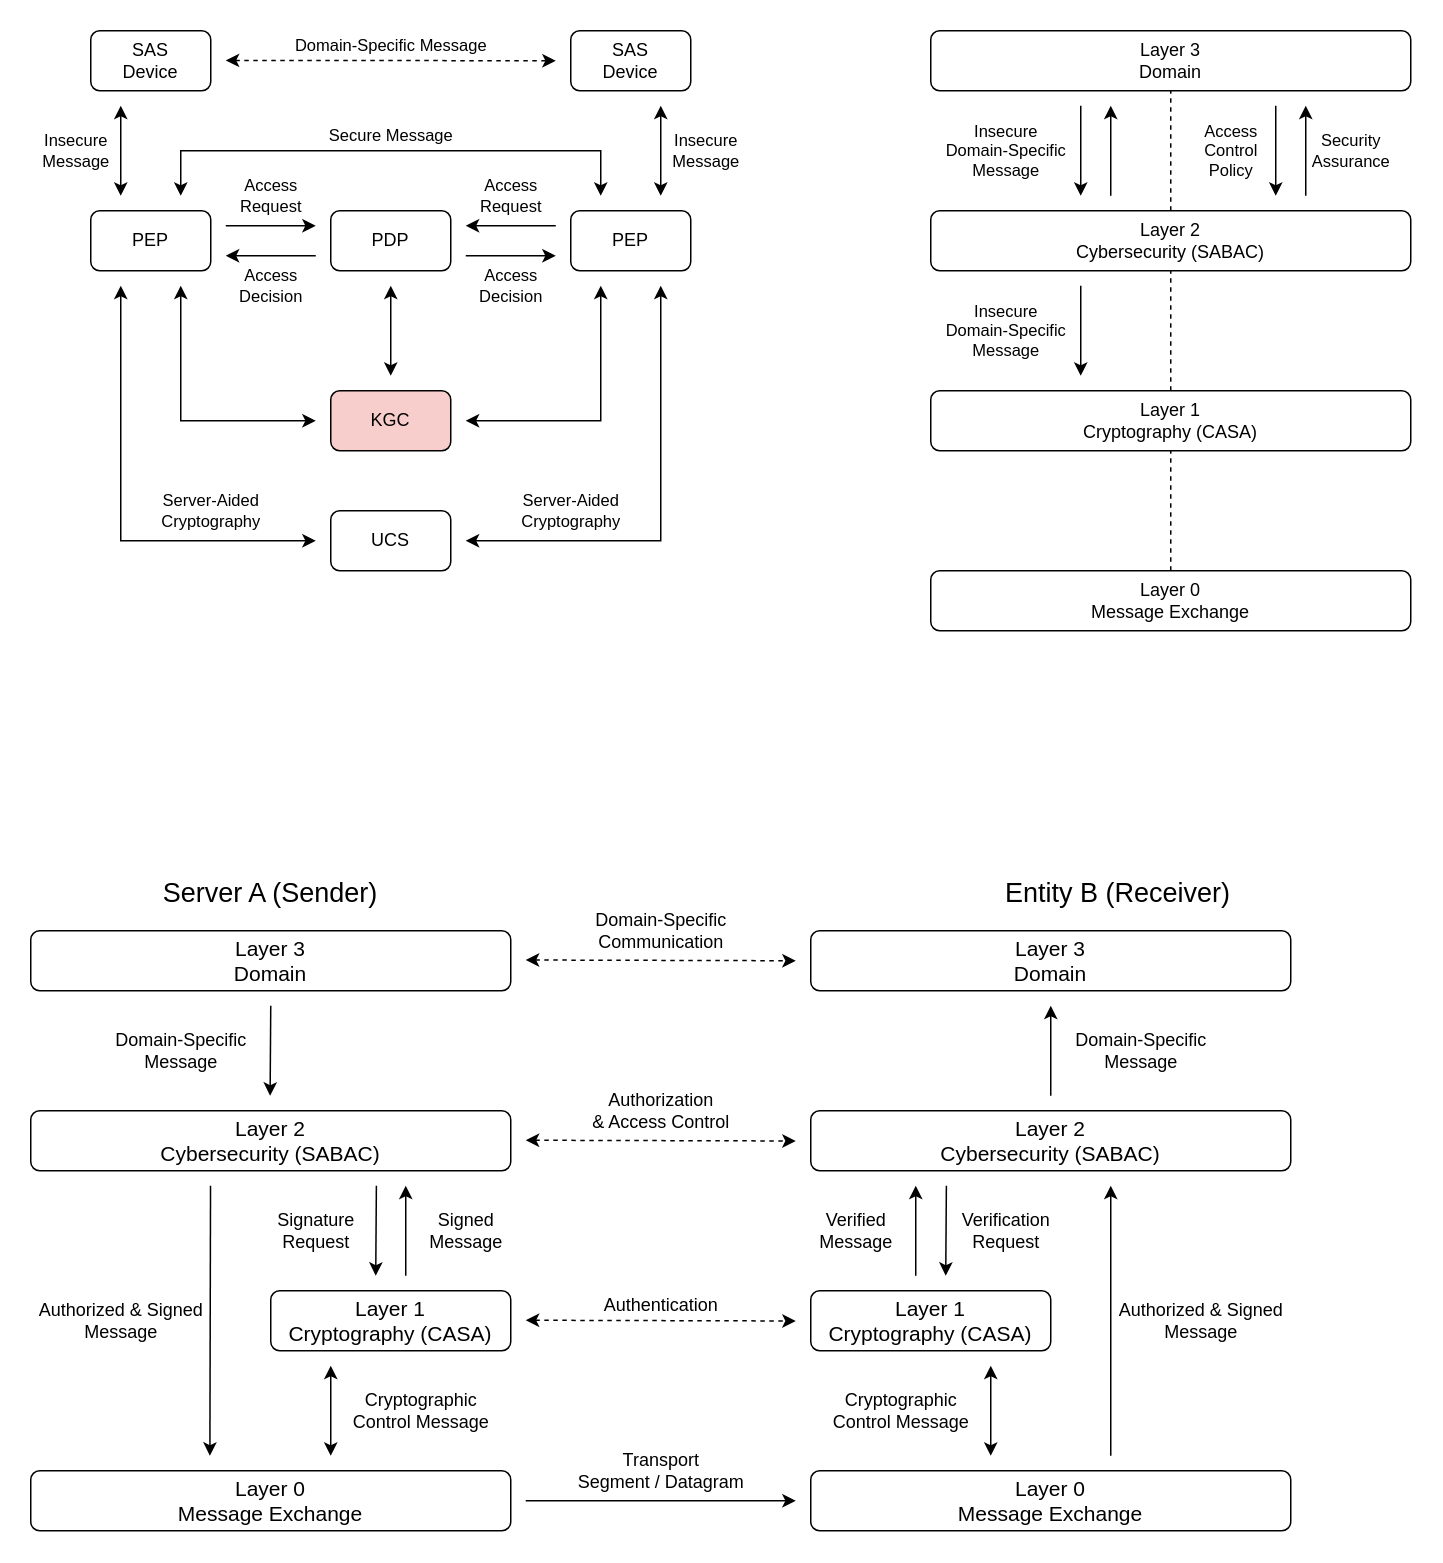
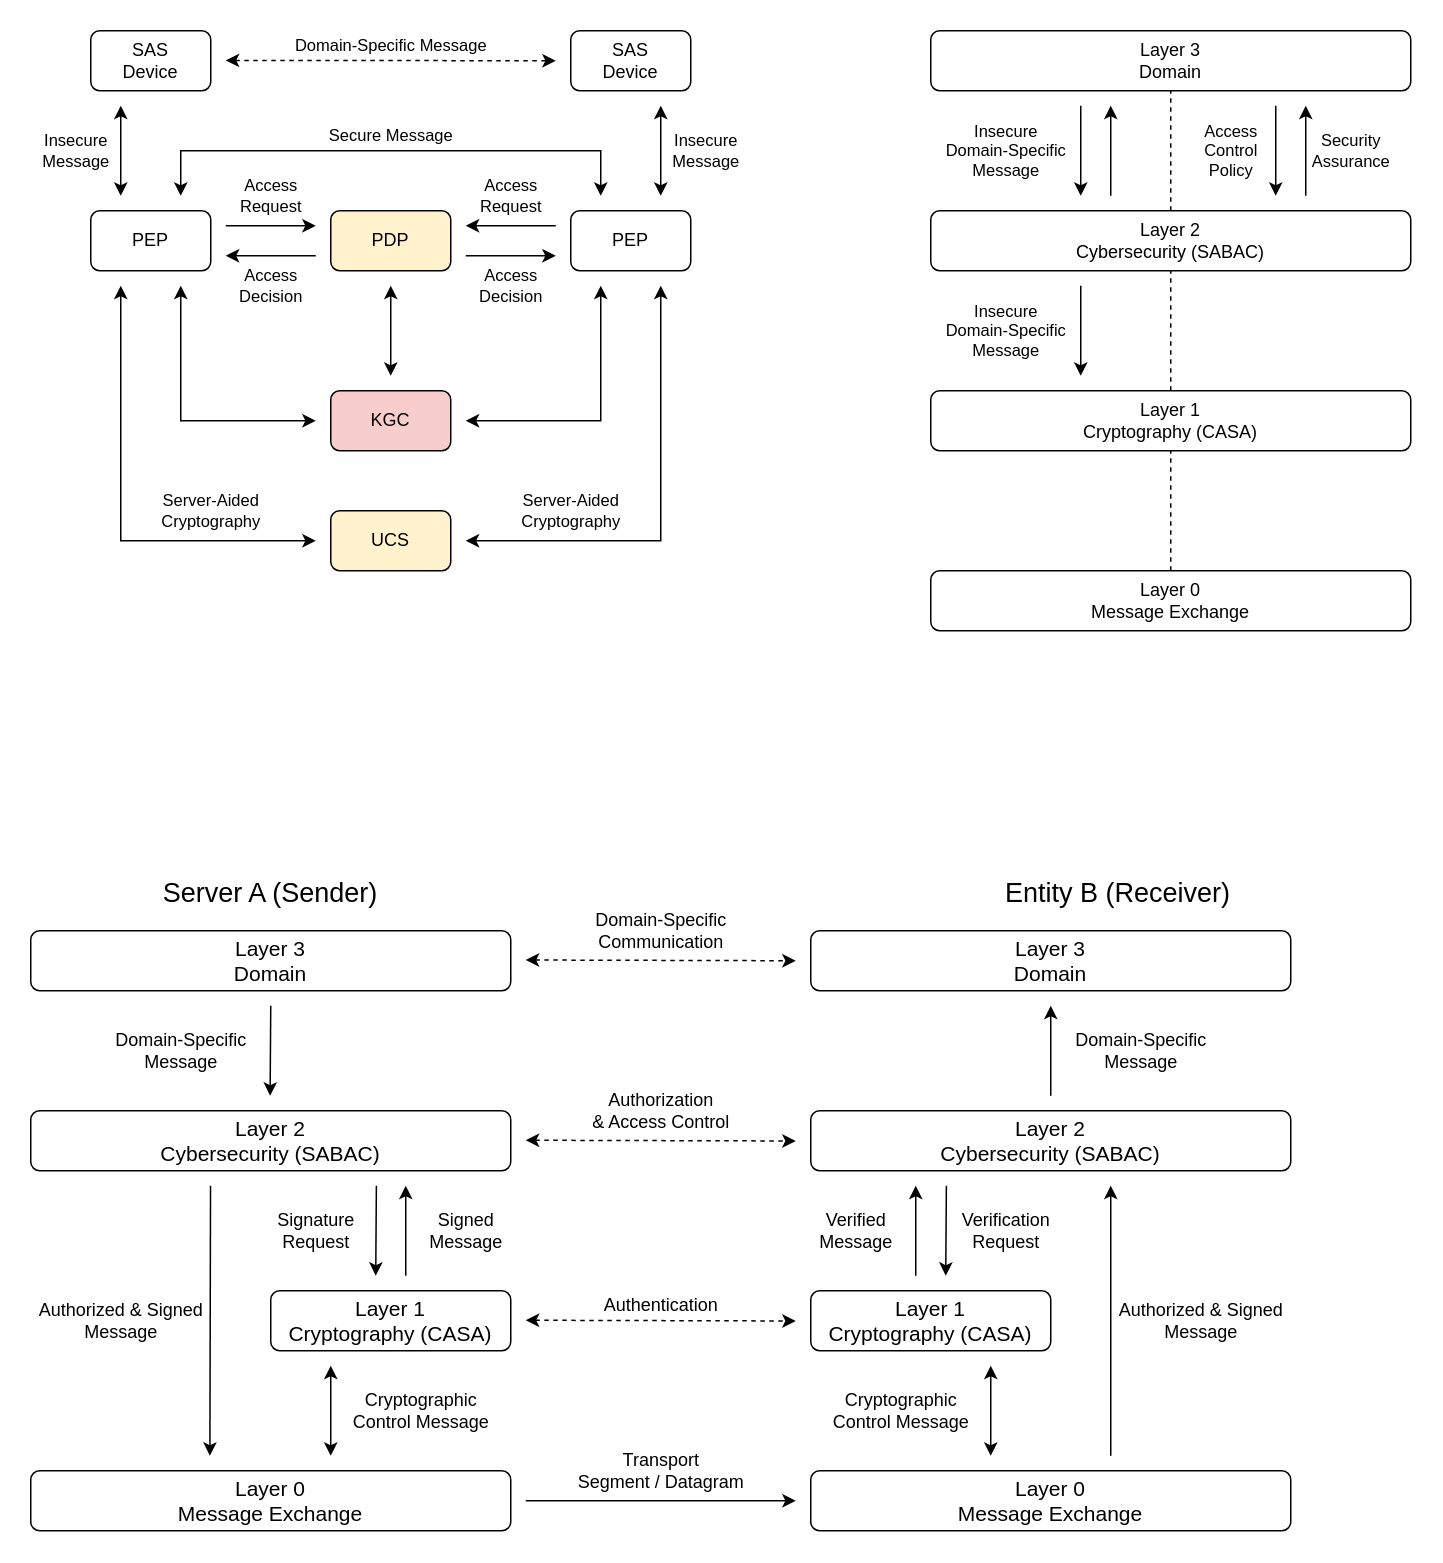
node "PDP": fillcolor #ffffff -> #fff2cc
node "UCS": fillcolor #ffffff -> #fff2cc
